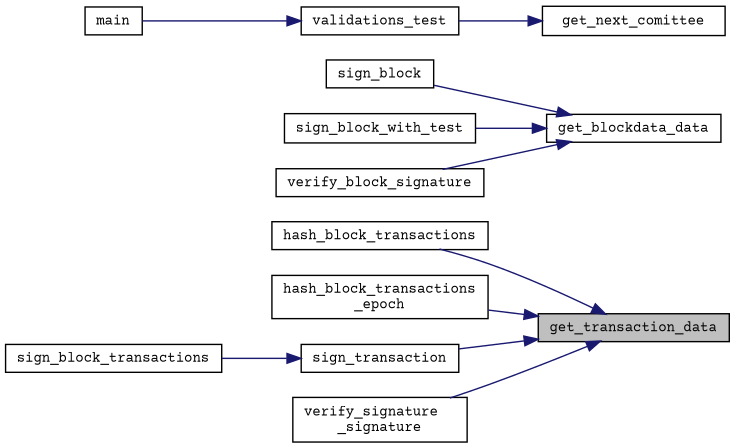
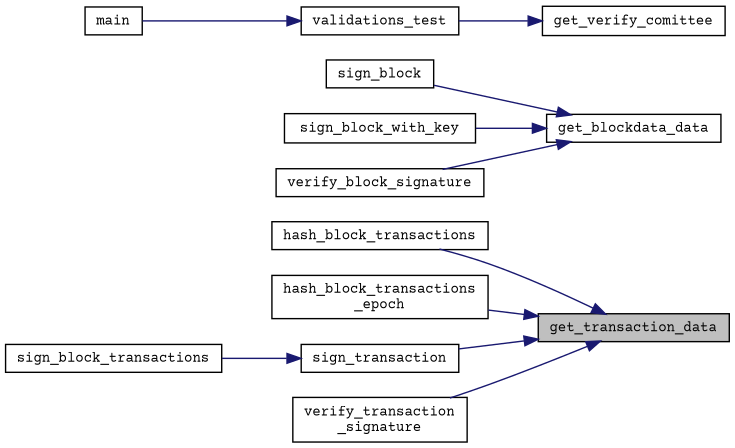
node "get_next_comittee": label "get_next_comittee" -> "get_verify_comittee"
node "sign_block_with_test": label "sign_block_with_test" -> "sign_block_with_key"
node "verify_signature _signature": label "verify_signature _signature" -> "verify_transaction _signature"
